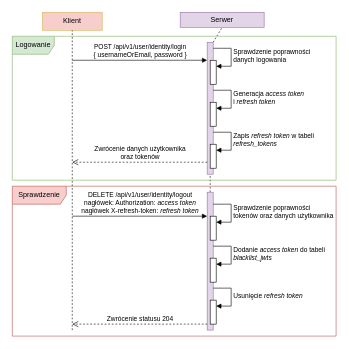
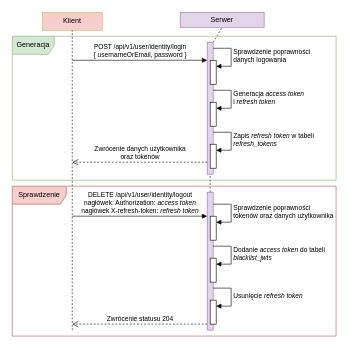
node "Logowanie": label "Logowanie" -> "Generacja"
